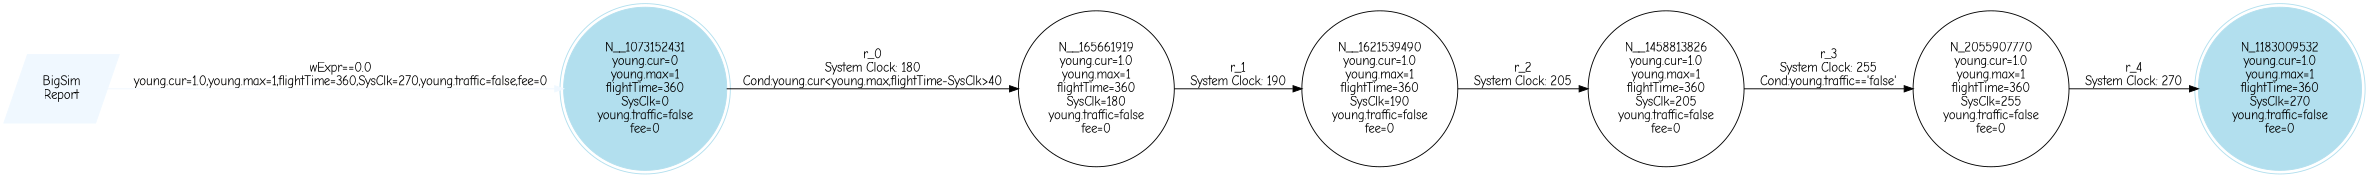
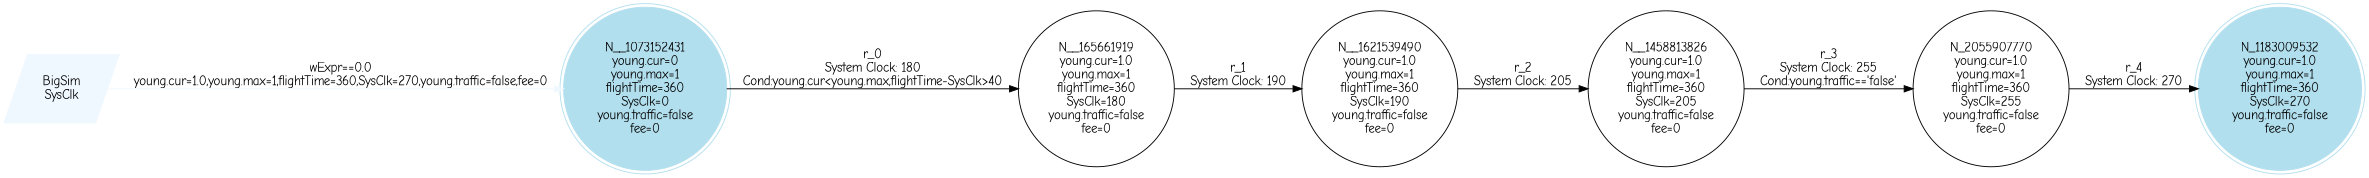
node "BigSim Report": label "BigSim Report" -> "BigSim SysClk"
